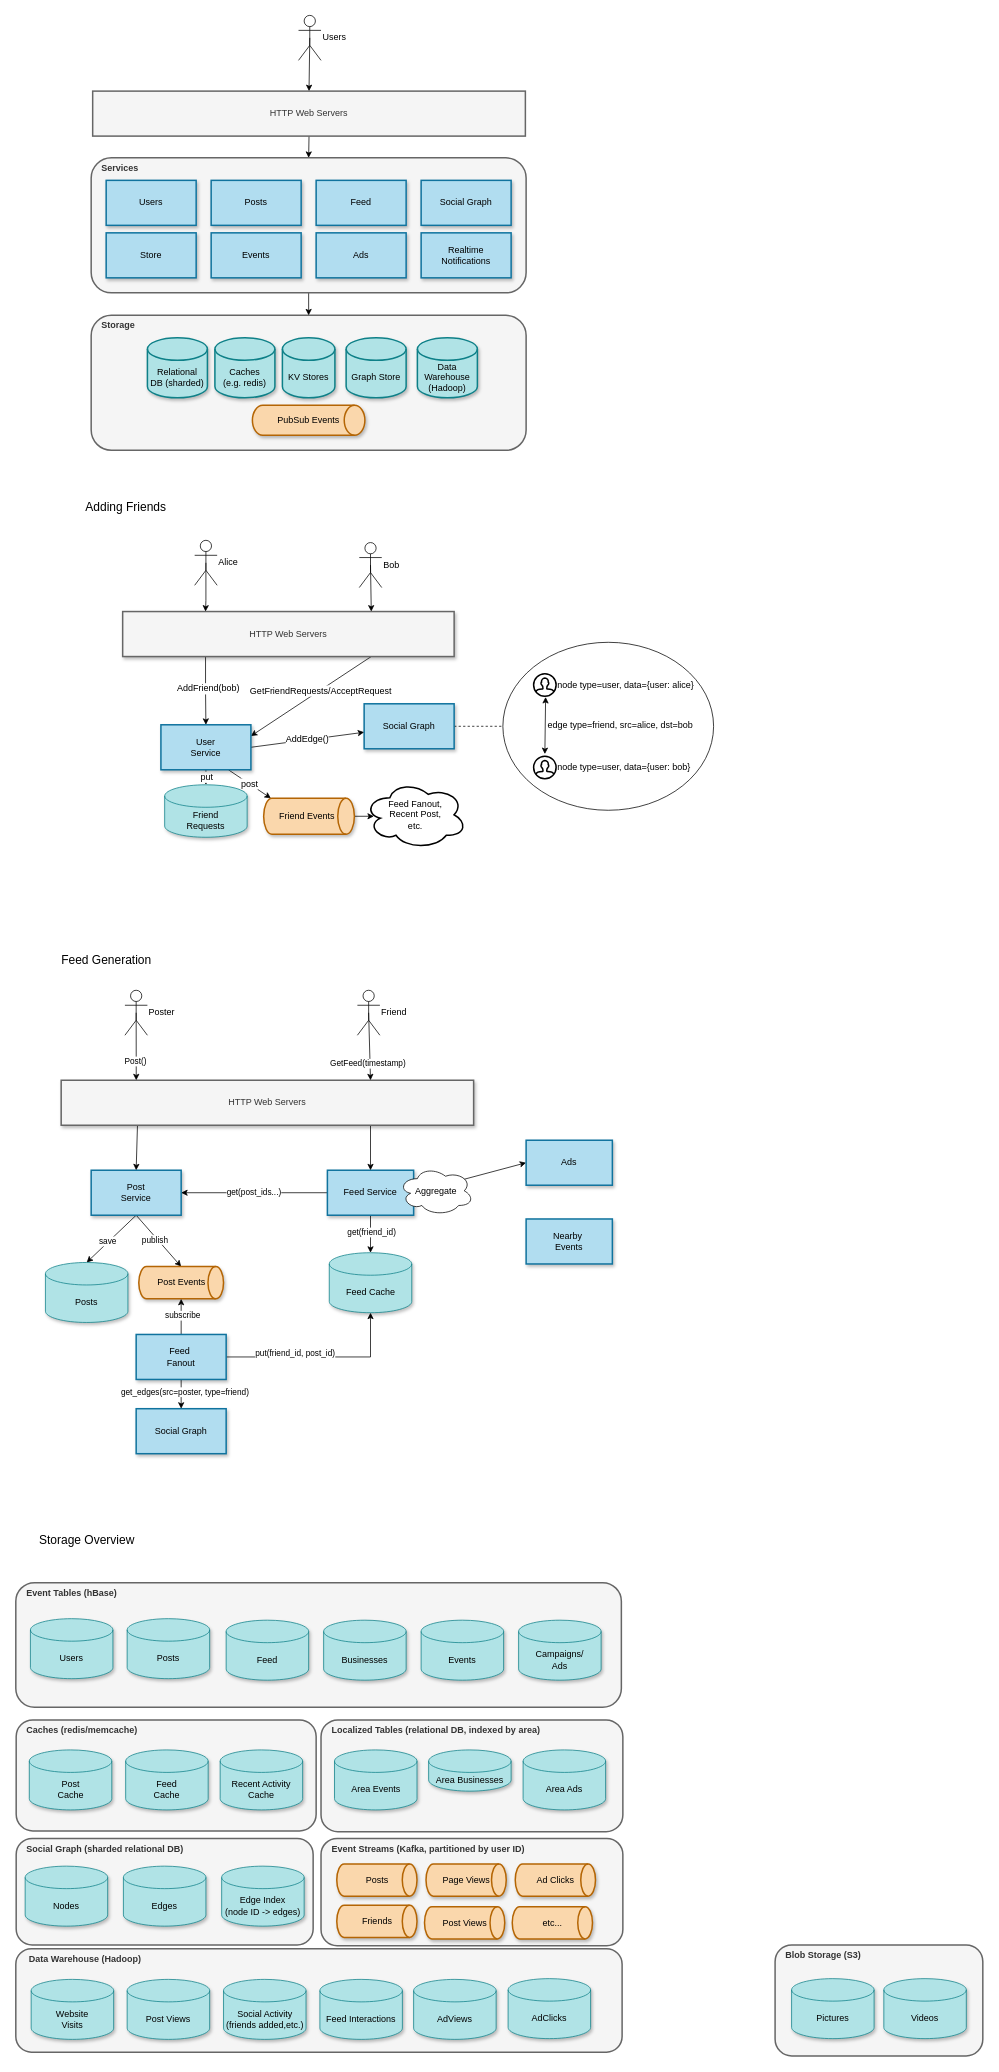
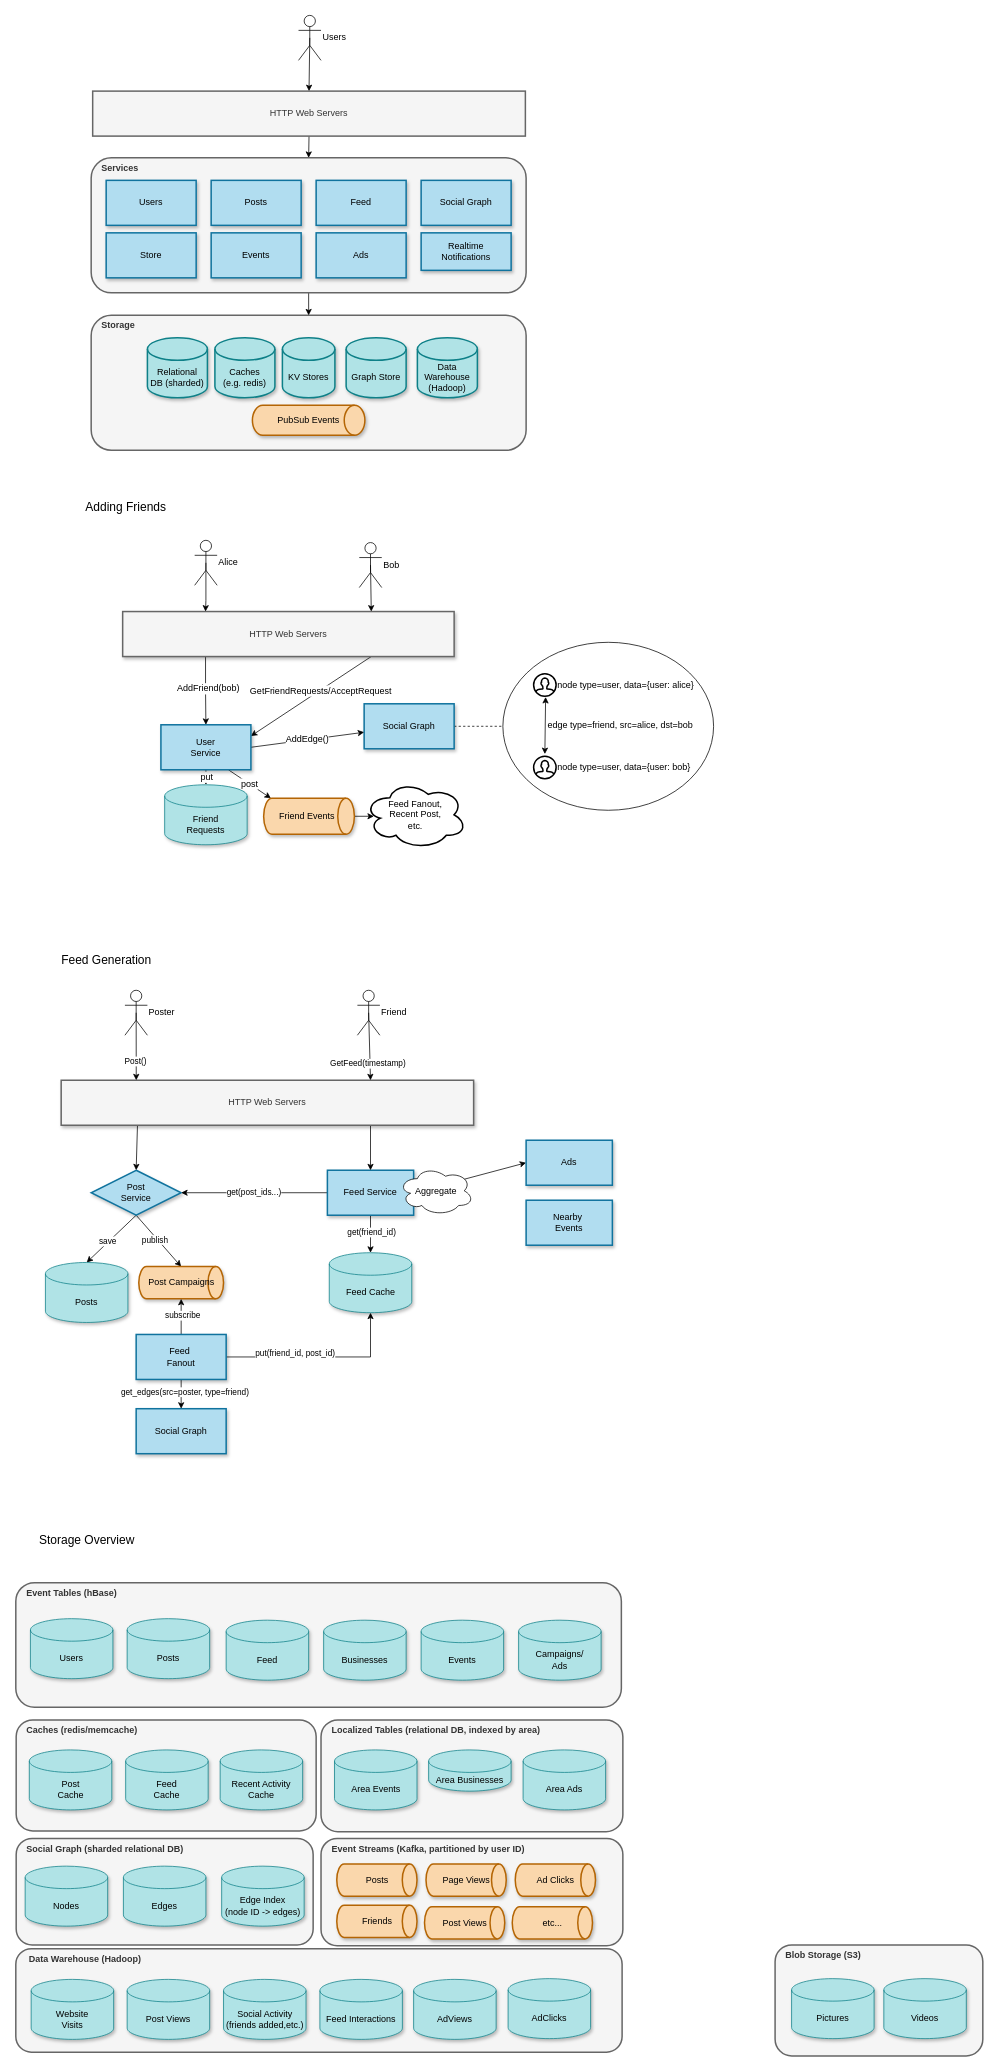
node "Realtime Notifications": size 90x45 -> 90x38
node "Friend Requests": size 83x53 -> 83x60
node "Post Service": shape rectangle -> diamond
node "Nearby Events": moved (569, 1242) -> (569, 1223)
node "Post Events": label "Post Events" -> "Post Campaigns"
